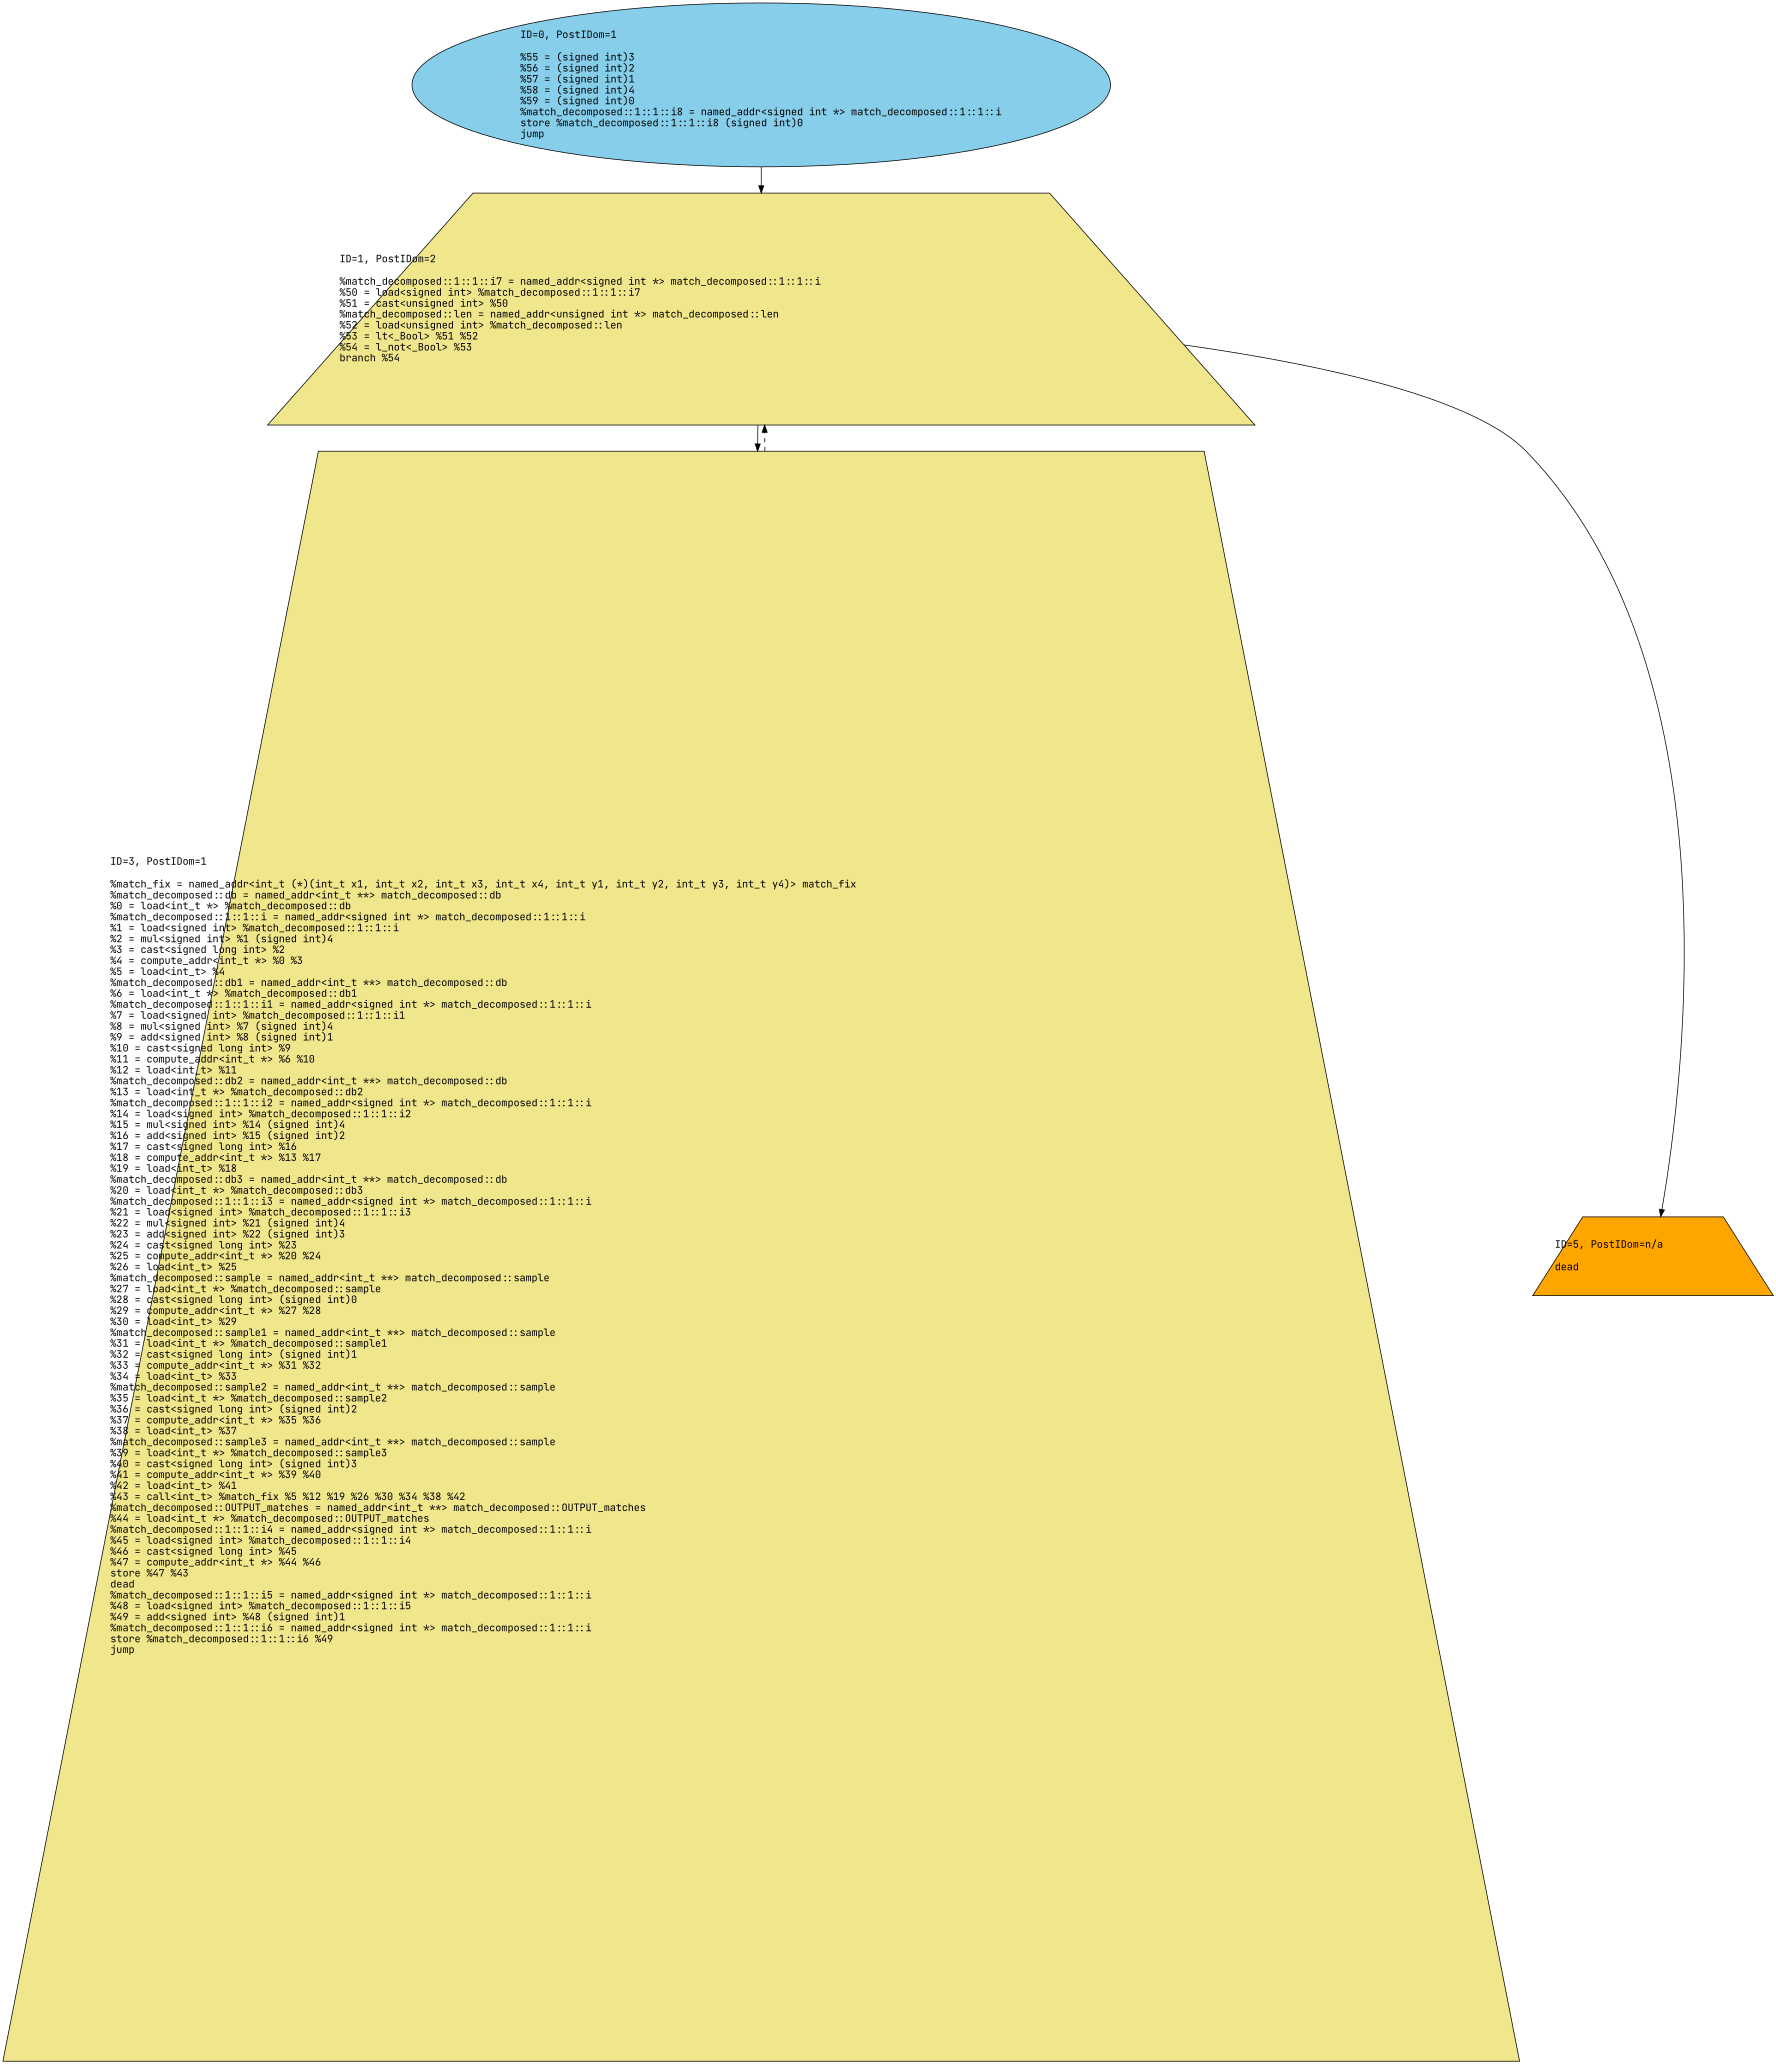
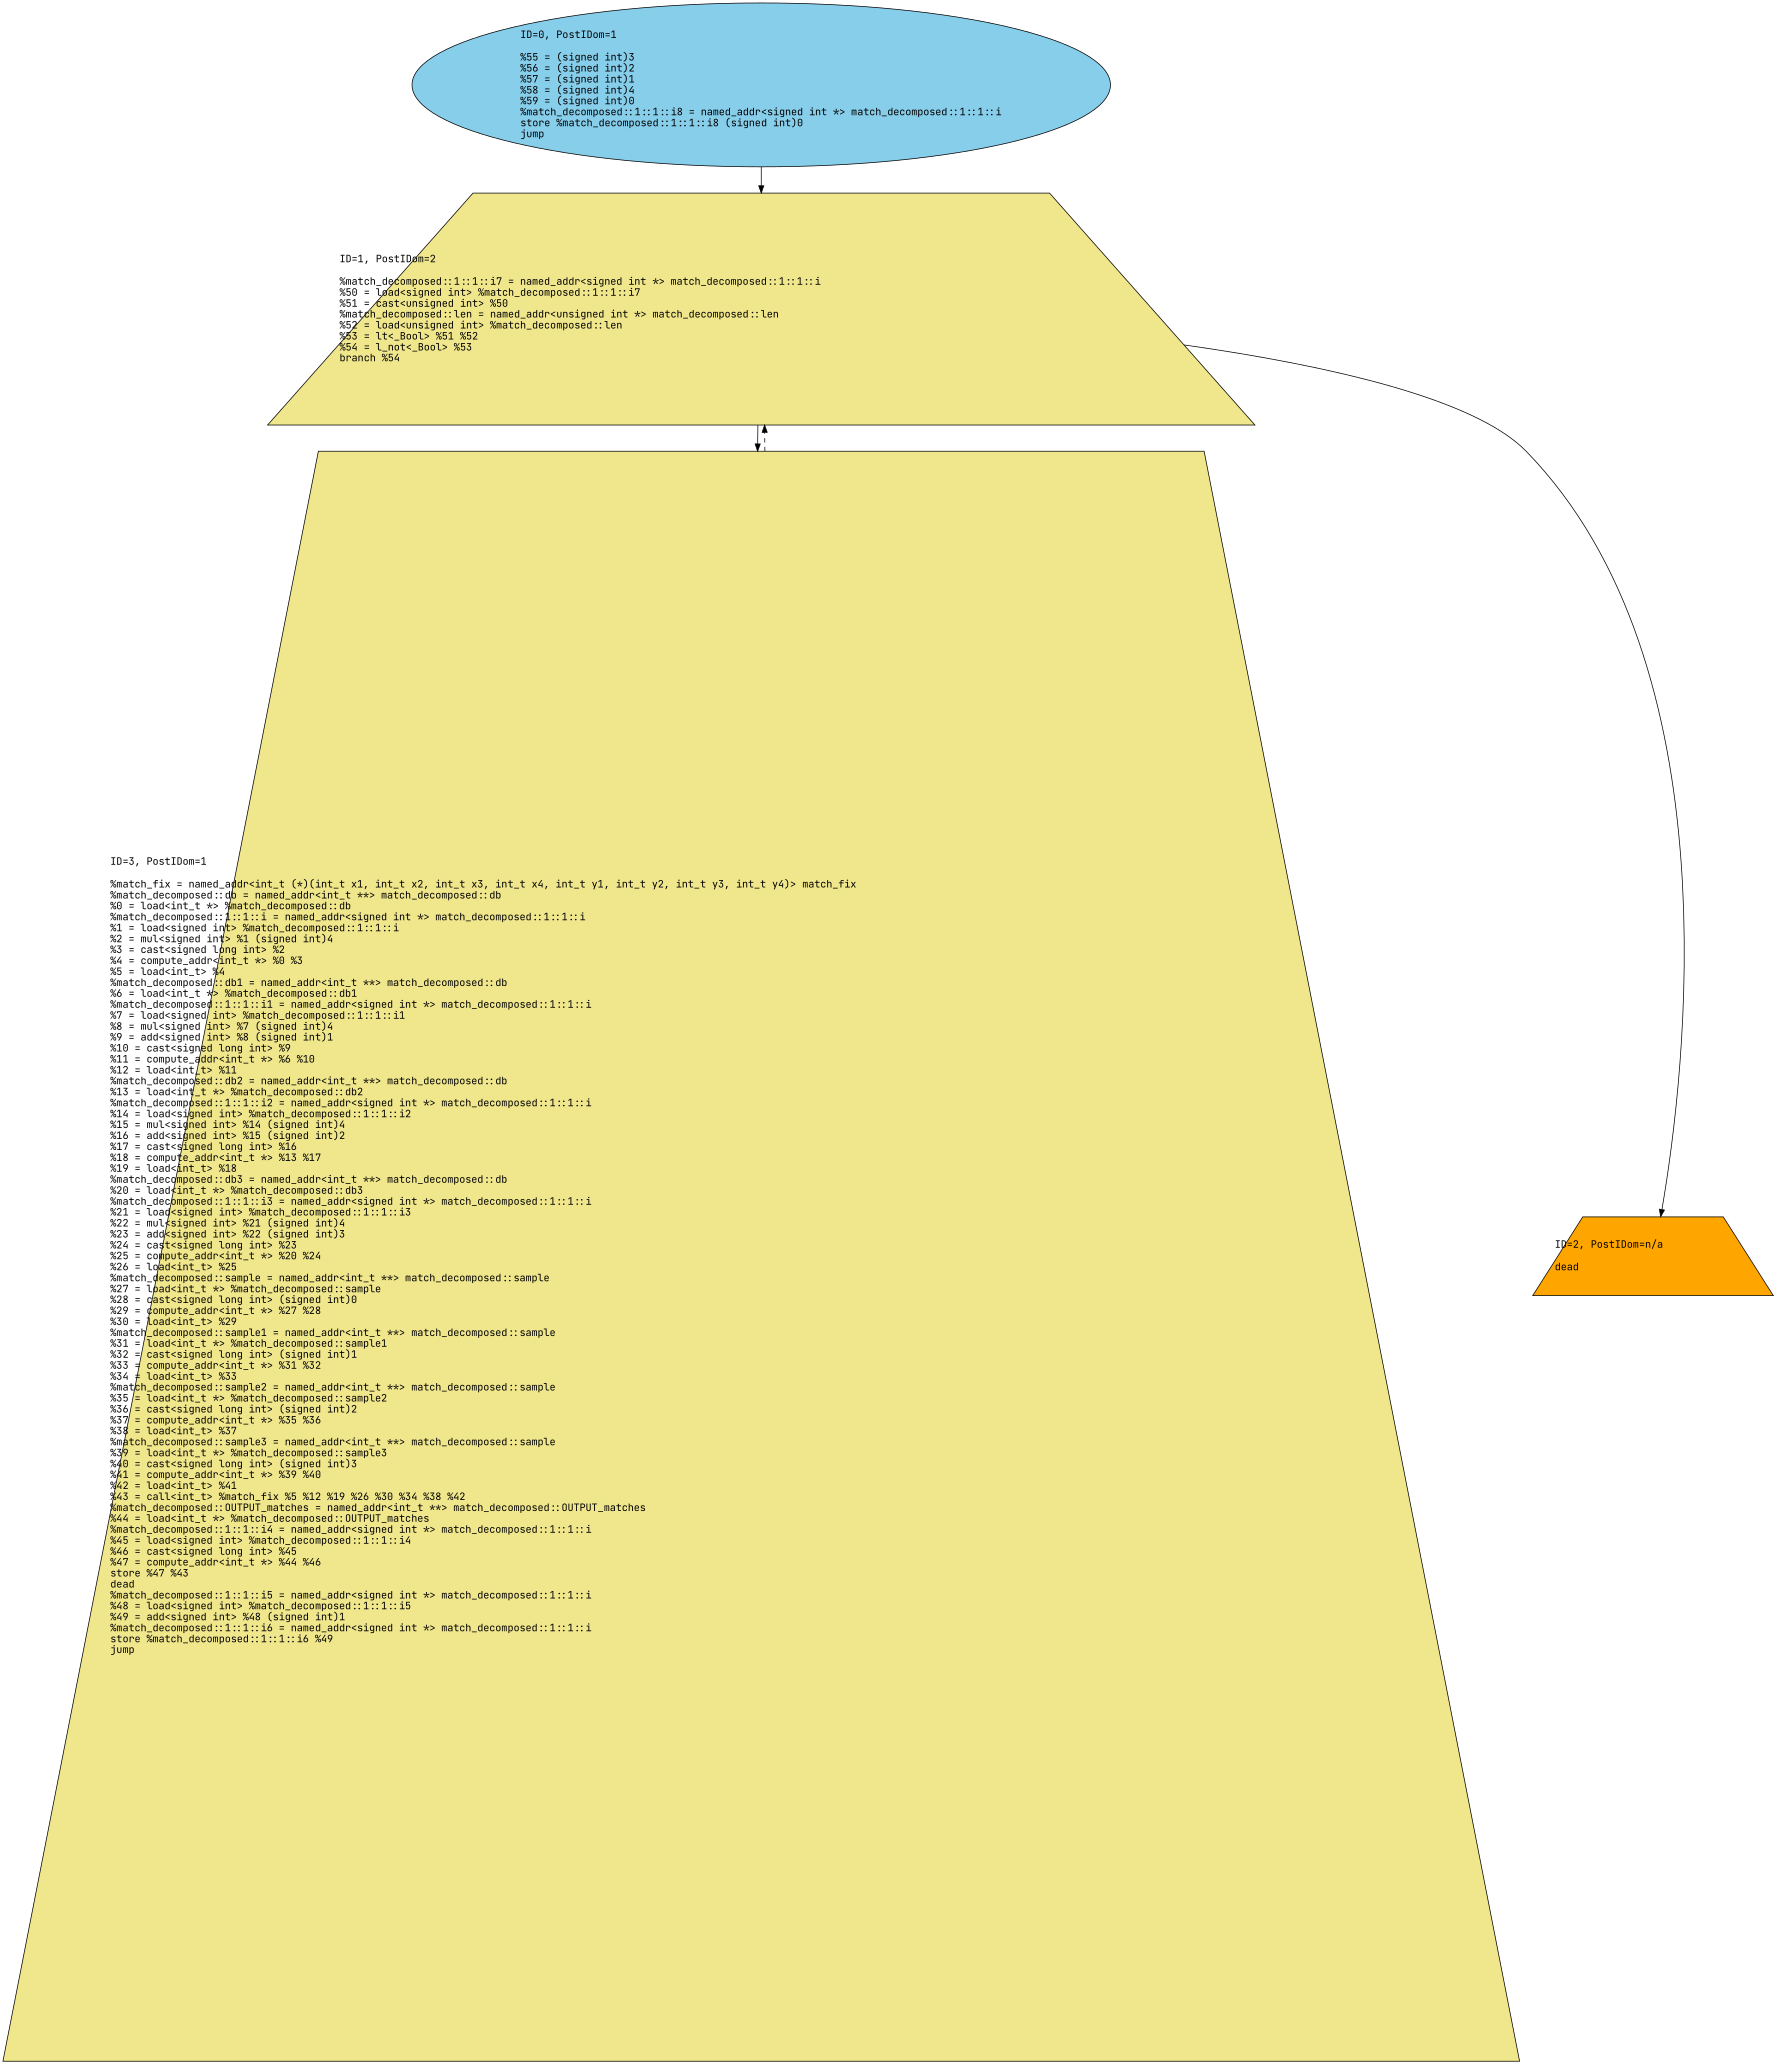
node "ID=5, PostIDom=n/a dead": label "ID=5, PostIDom=n/a dead" -> "ID=2, PostIDom=n/a dead"
